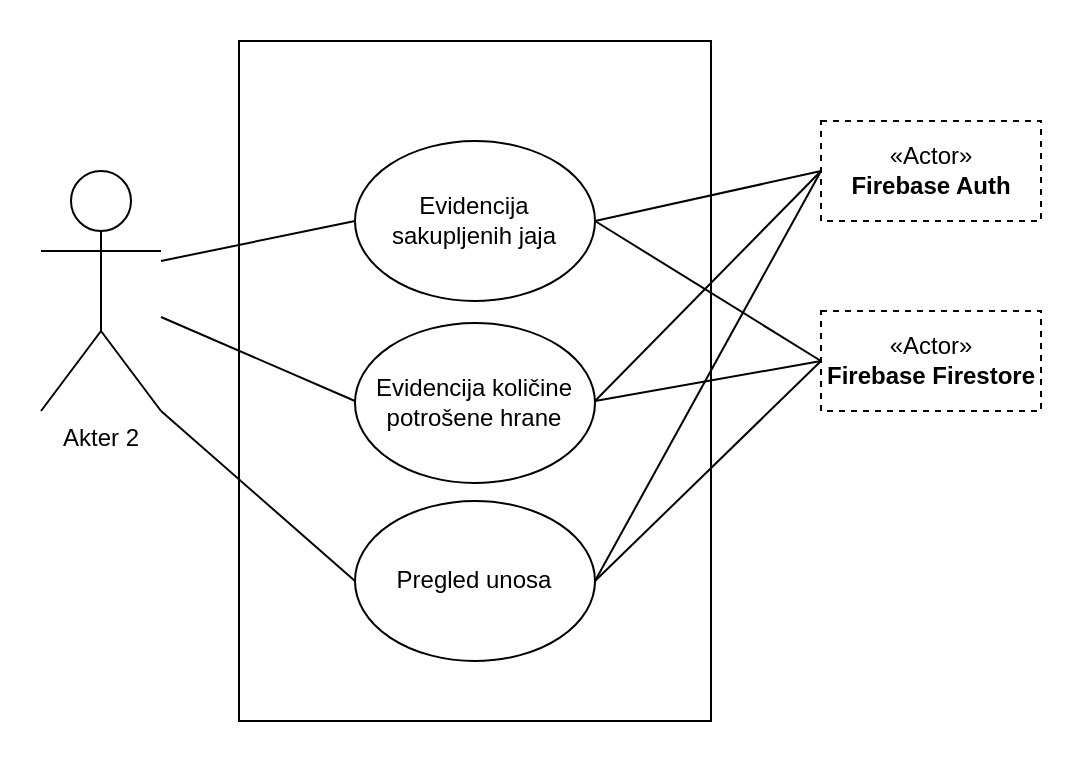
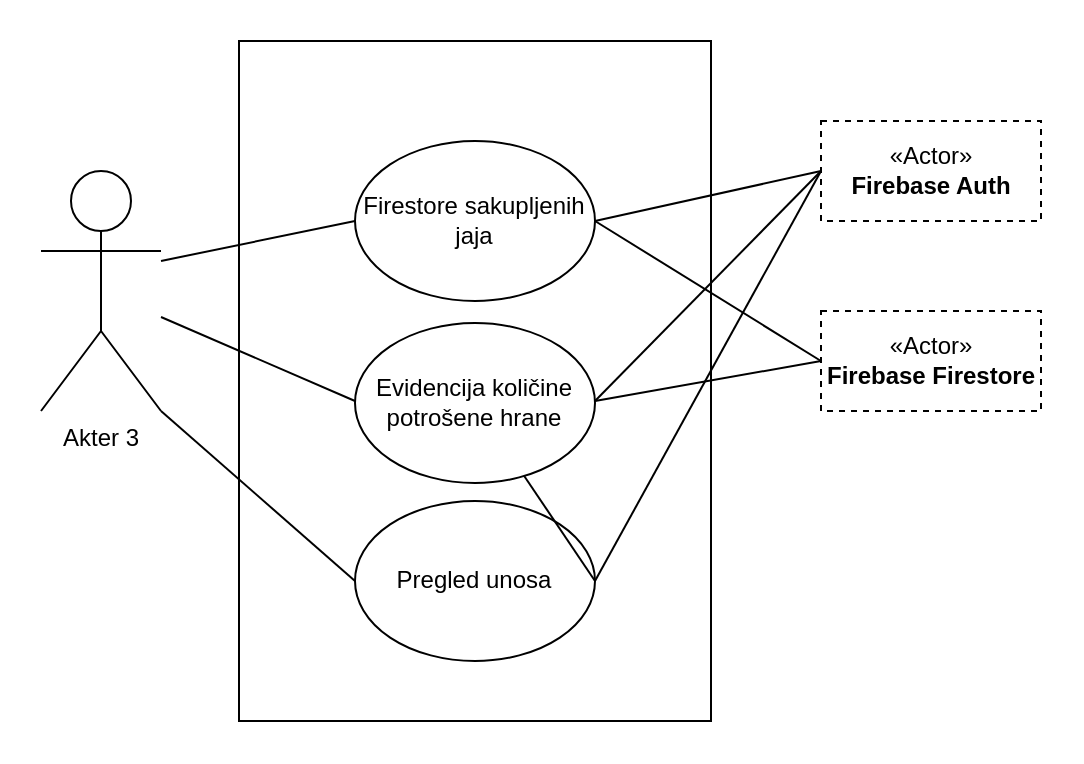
node "Evidencija sakupljenih jaja": label "Evidencija sakupljenih jaja" -> "Firestore sakupljenih jaja"
node "Akter 2": label "Akter 2" -> "Akter 3"
edge "«Actor» Firebase Firestore" -- "Pregled unosa": now "Evidencija količine potrošene hrane" -- "Pregled unosa"
